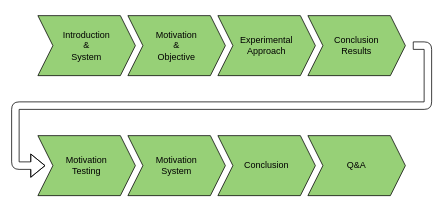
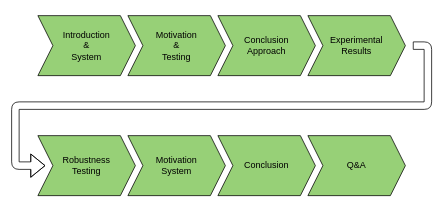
node "Motivation & Objective": label "Motivation & Objective" -> "Motivation & Testing"
node "Experimental Approach": label "Experimental Approach" -> "Conclusion Approach"
node "Conclusion Results": label "Conclusion Results" -> "Experimental Results"
node "Motivation Testing": label "Motivation Testing" -> "Robustness Testing"
